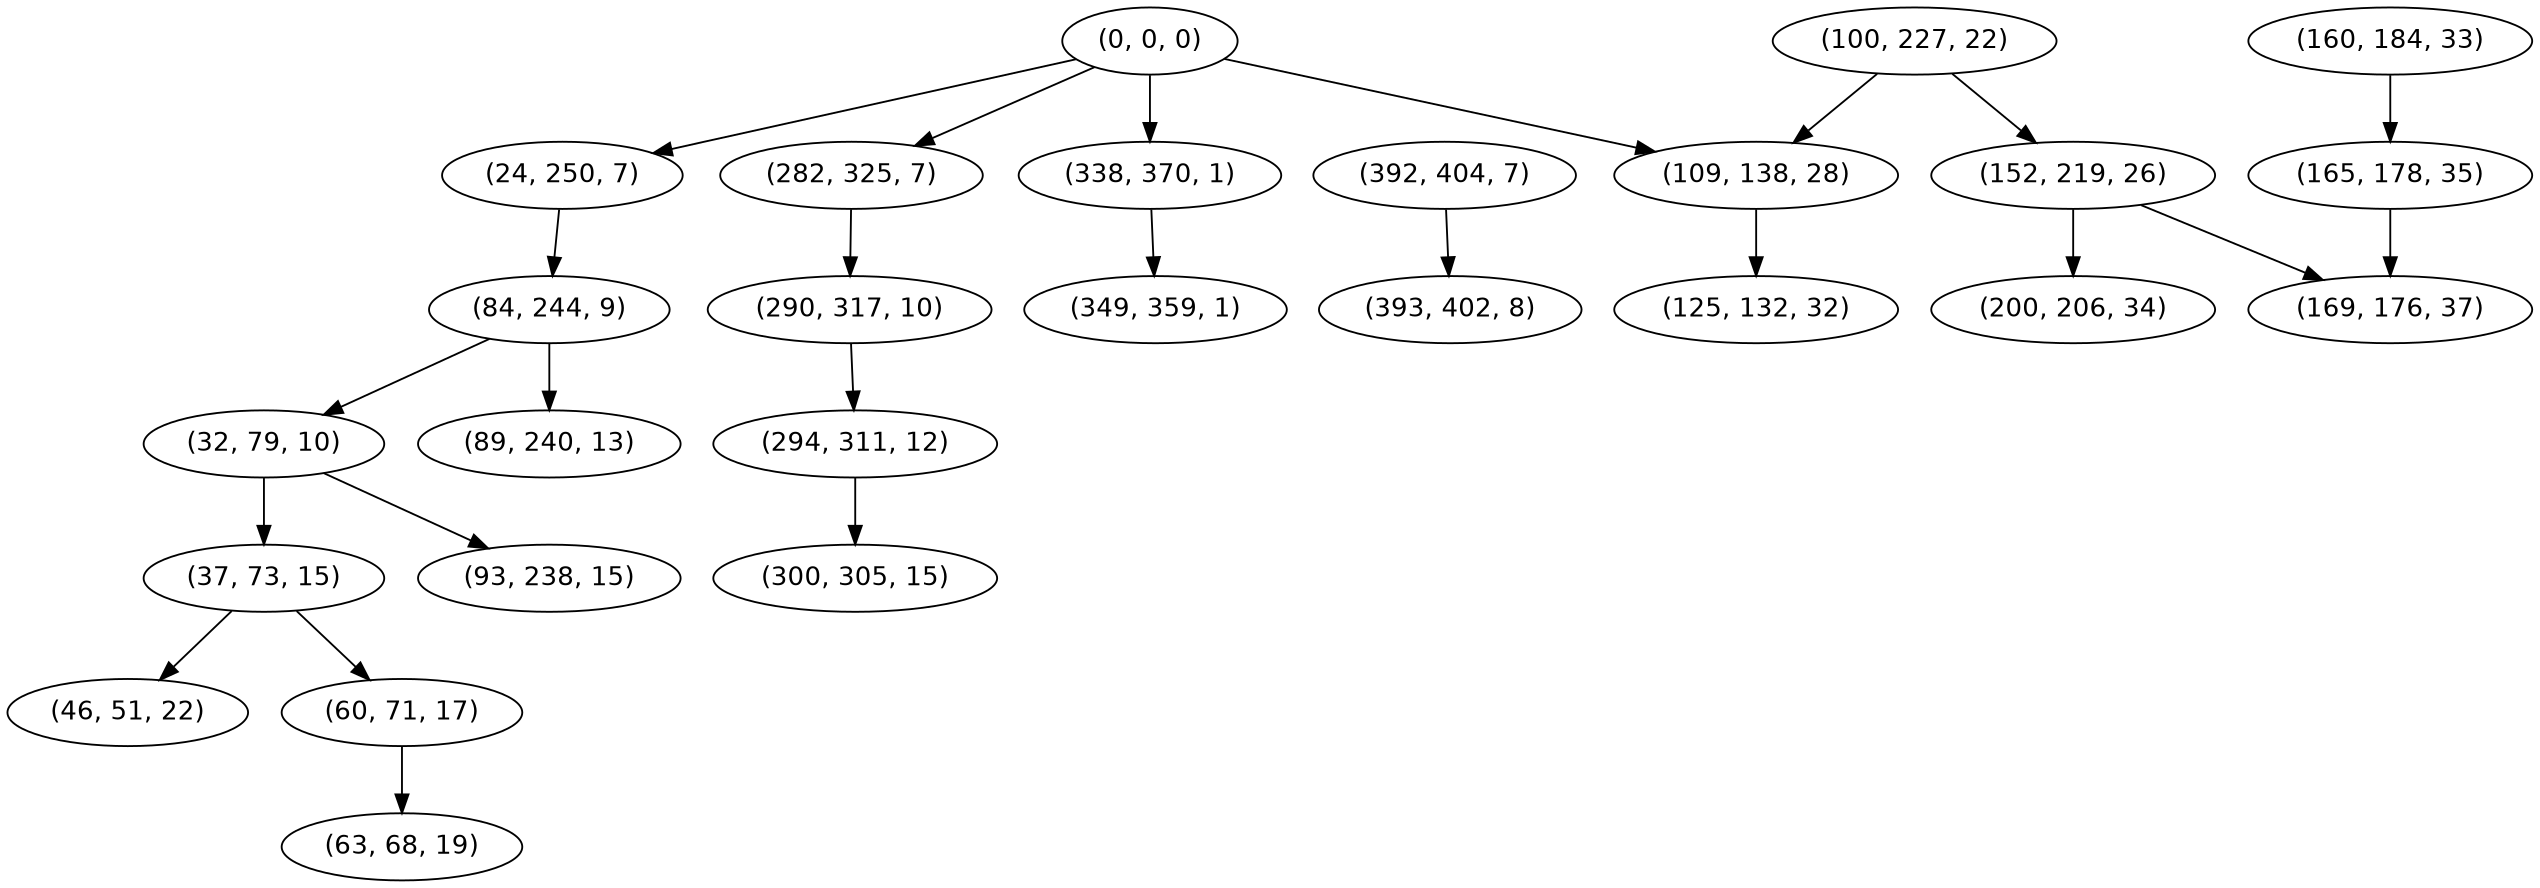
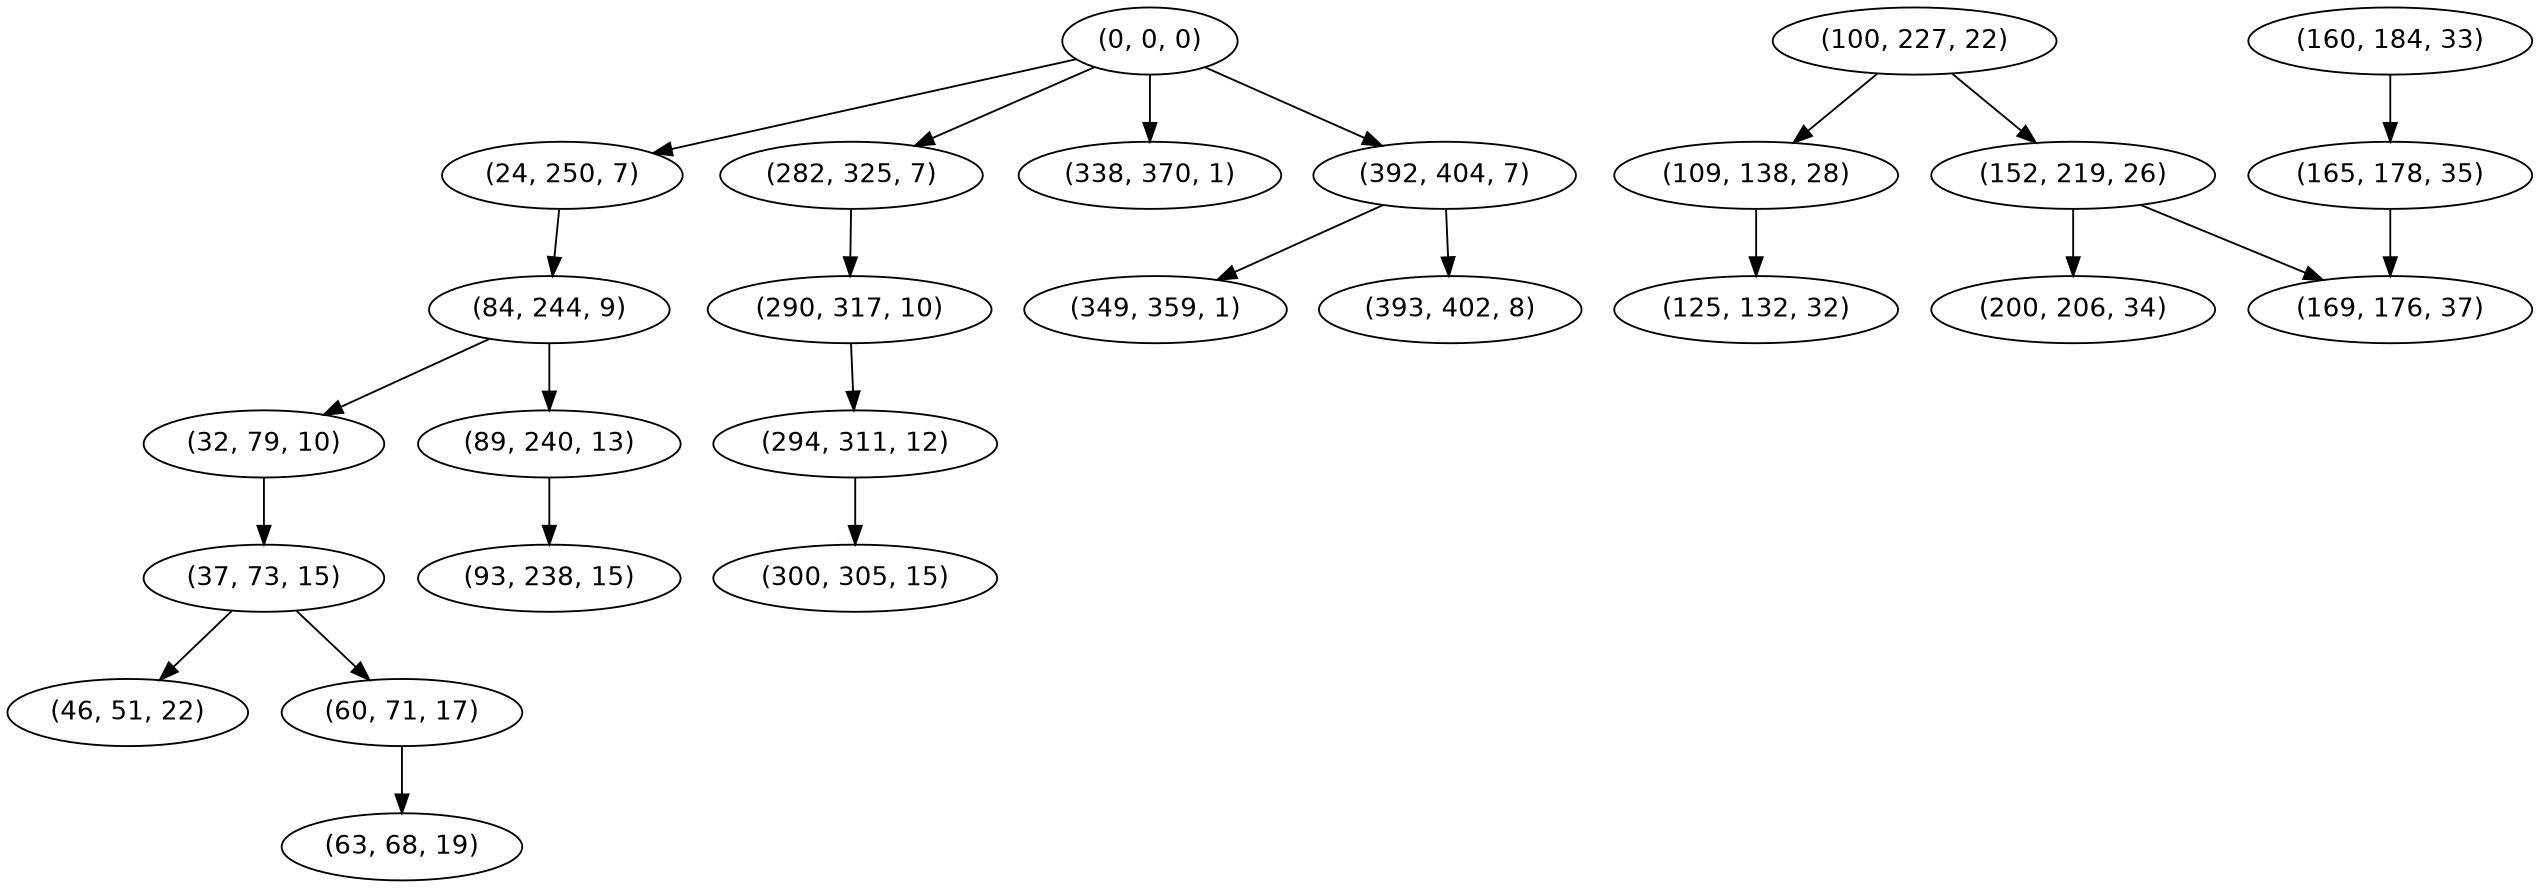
edge "(0, 0, 0)" -> "(109, 138, 28)": now "(0, 0, 0)" -> "(392, 404, 7)"
edge "(338, 370, 1)" -> "(349, 359, 1)": now "(392, 404, 7)" -> "(349, 359, 1)"
edge "(32, 79, 10)" -> "(93, 238, 15)": now "(89, 240, 13)" -> "(93, 238, 15)"
